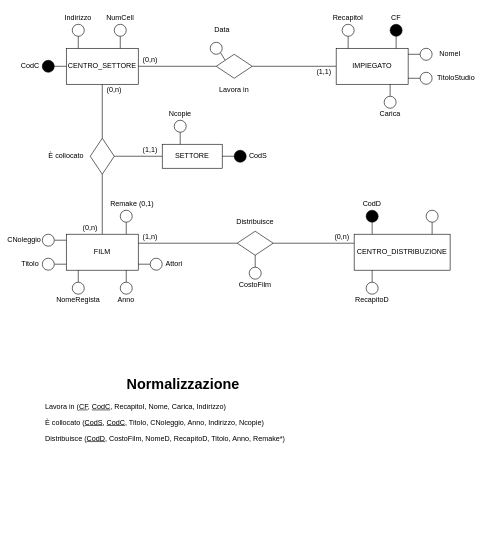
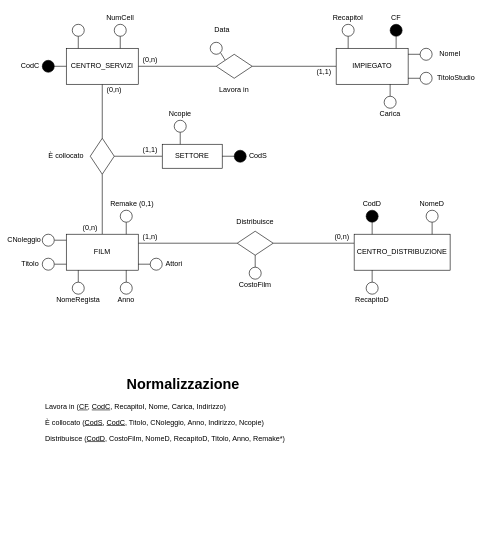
node "Indirizzo": removed
node "CENTRO_SETTORE": label "CENTRO_SETTORE" -> "CENTRO_SERVIZI"
node "NomeD": added
